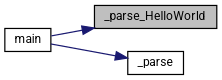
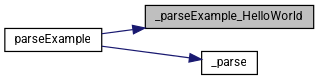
node "_parse_HelloWorld": label "_parse_HelloWorld" -> "_parseExample_HelloWorld"
node "main": label "main" -> "parseExample"
